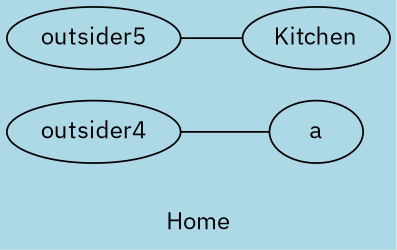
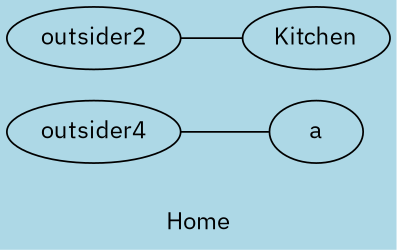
node "outsider5": label "outsider5" -> "outsider2"
